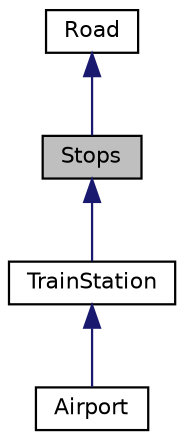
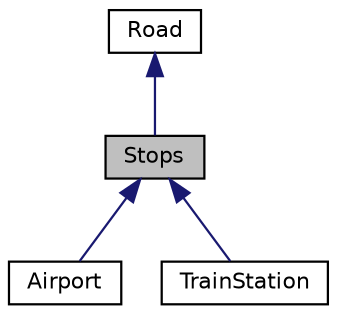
edge "Airport" -> "TrainStation": now "Airport" -> "Stops"
